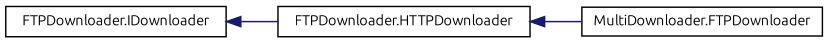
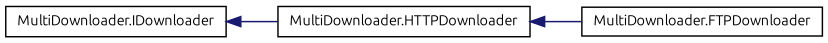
node "FTPDownloader.IDownloader": label "FTPDownloader.IDownloader" -> "MultiDownloader.IDownloader"
node "FTPDownloader.HTTPDownloader": label "FTPDownloader.HTTPDownloader" -> "MultiDownloader.HTTPDownloader"
